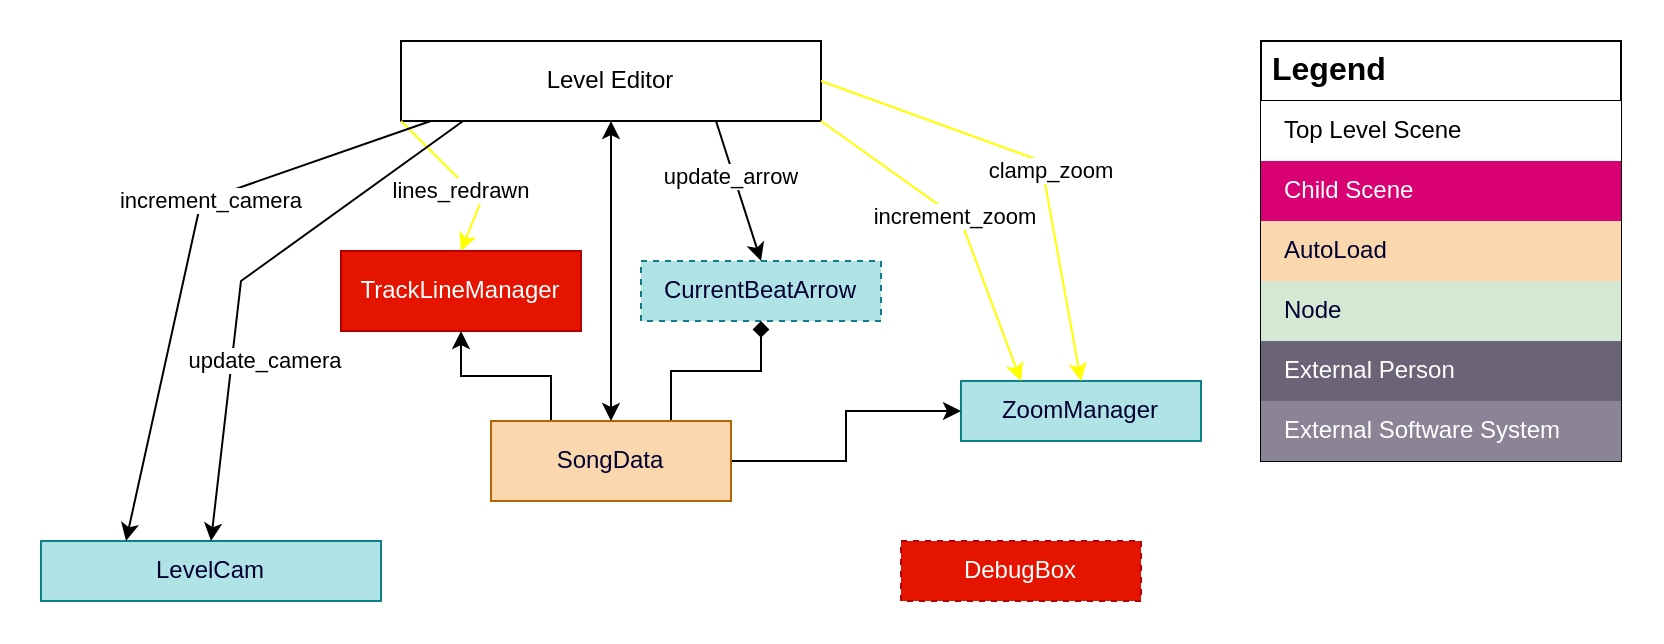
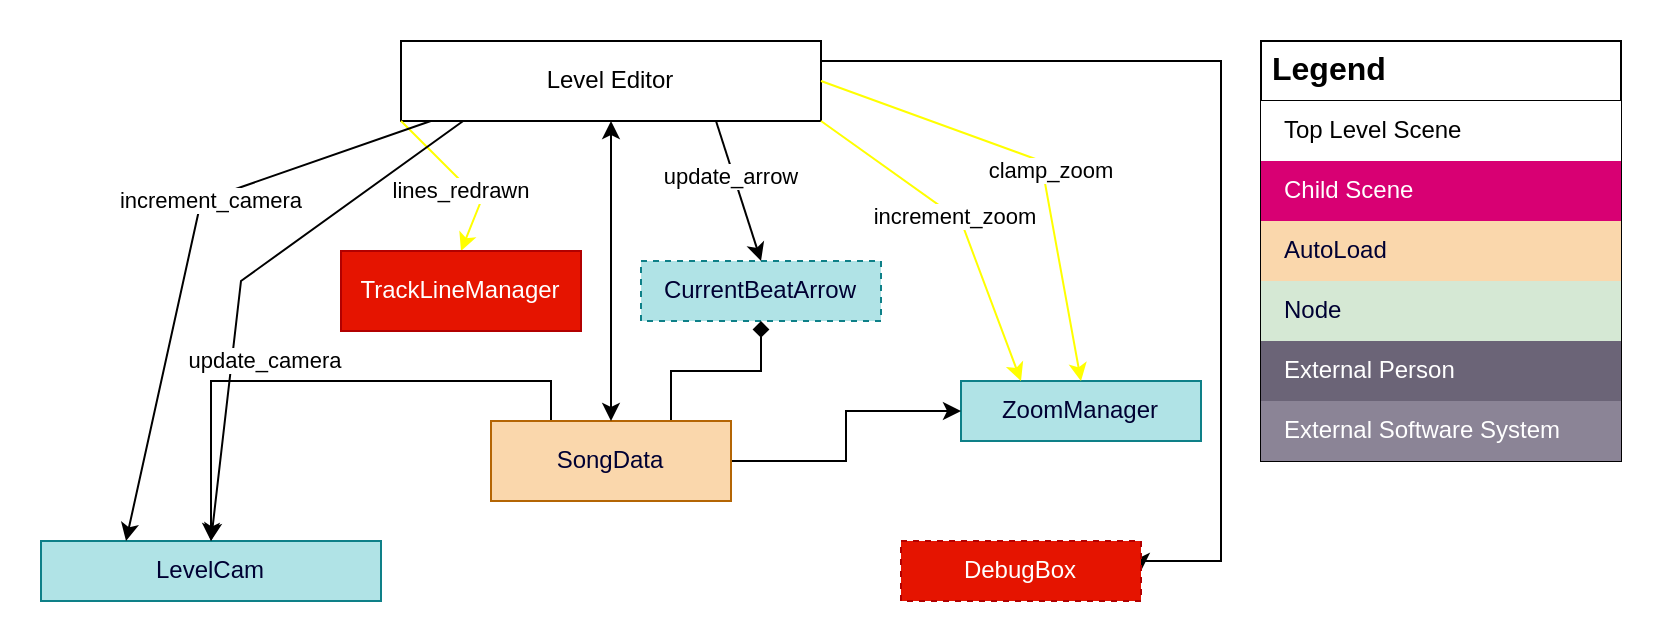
edge "Level Editor" -> "DebugBox": added
edge "SongData" -> "TrackLineManager": now "SongData" -> "LevelCam"
